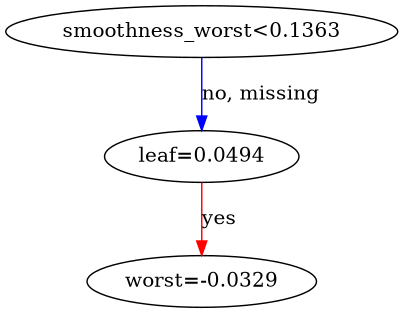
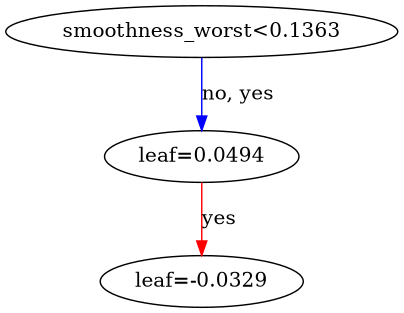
edge "smoothness_worst<0.1363" -> "leaf=0.0494": label "no, missing" -> "no, yes"
node "worst=-0.0329": label "worst=-0.0329" -> "leaf=-0.0329"
